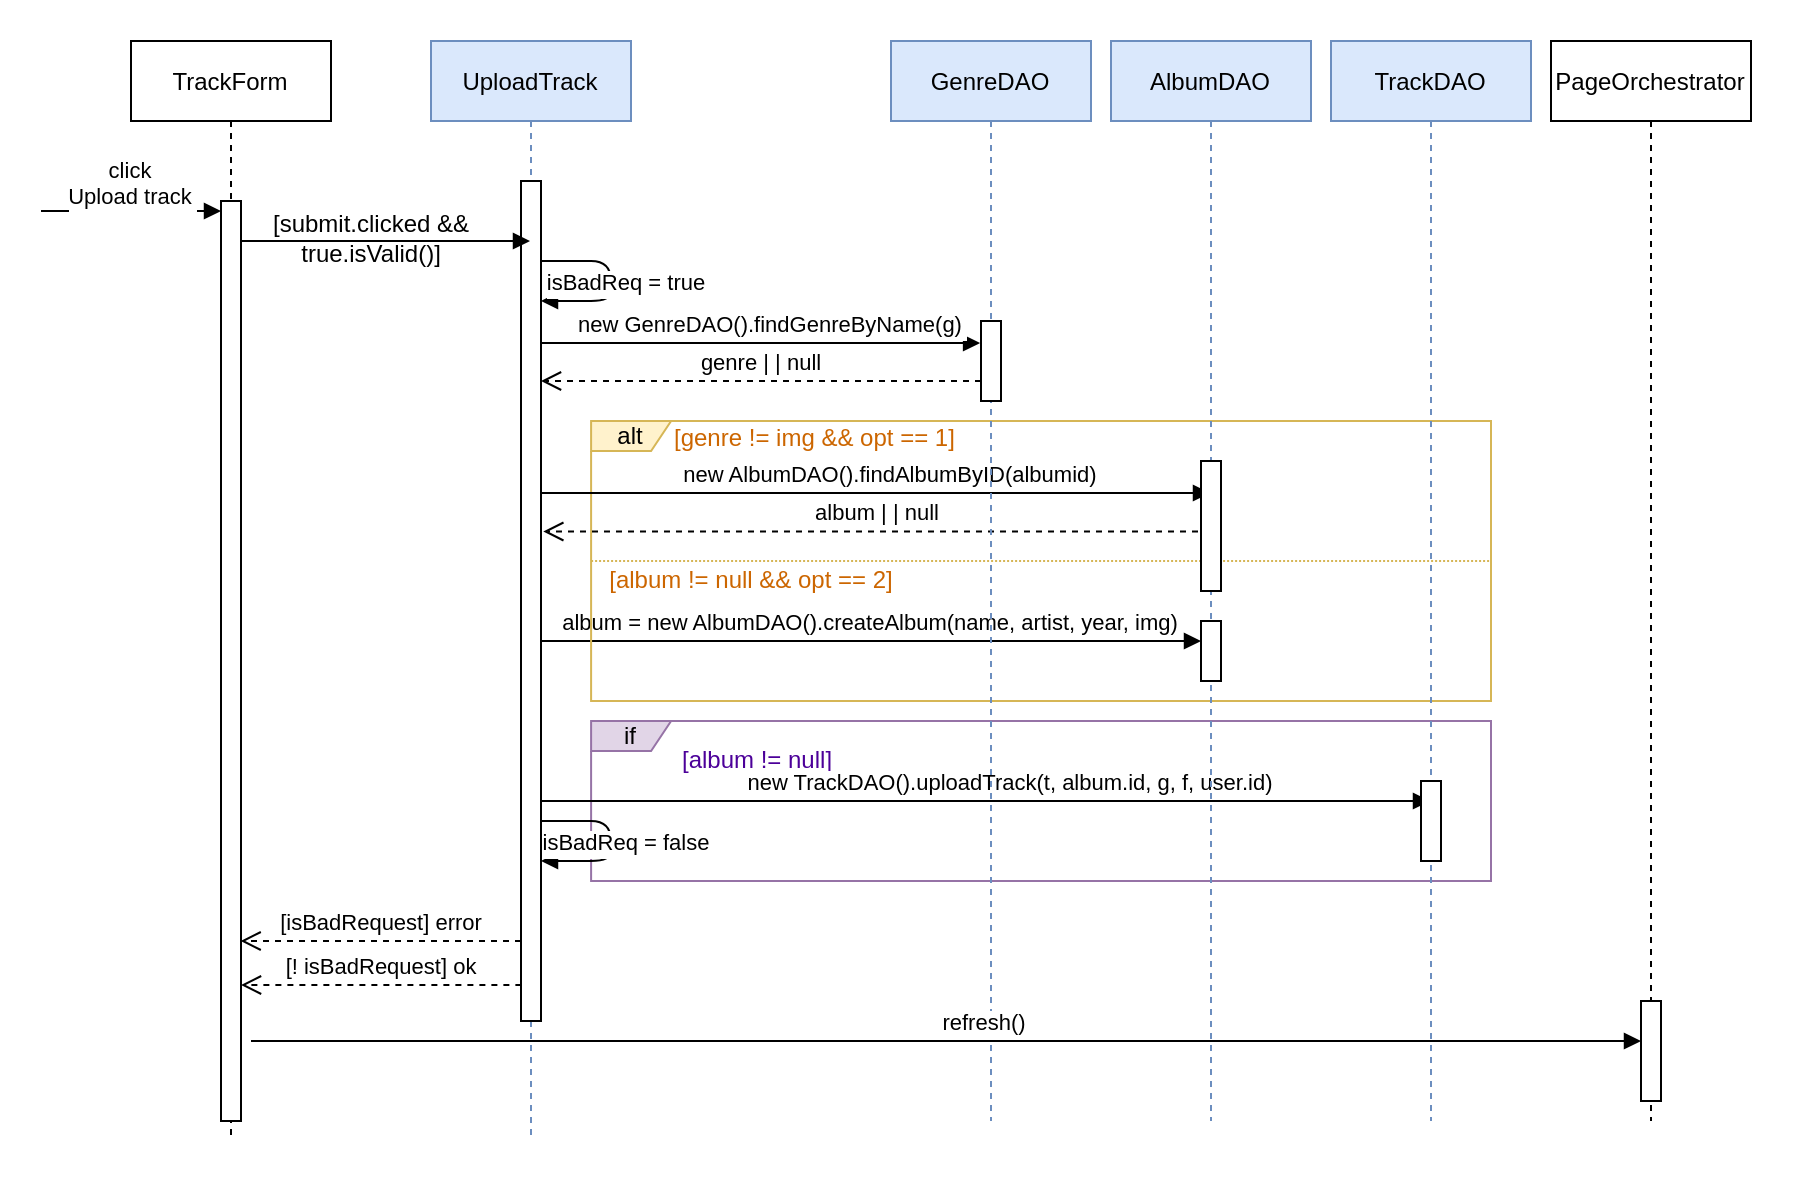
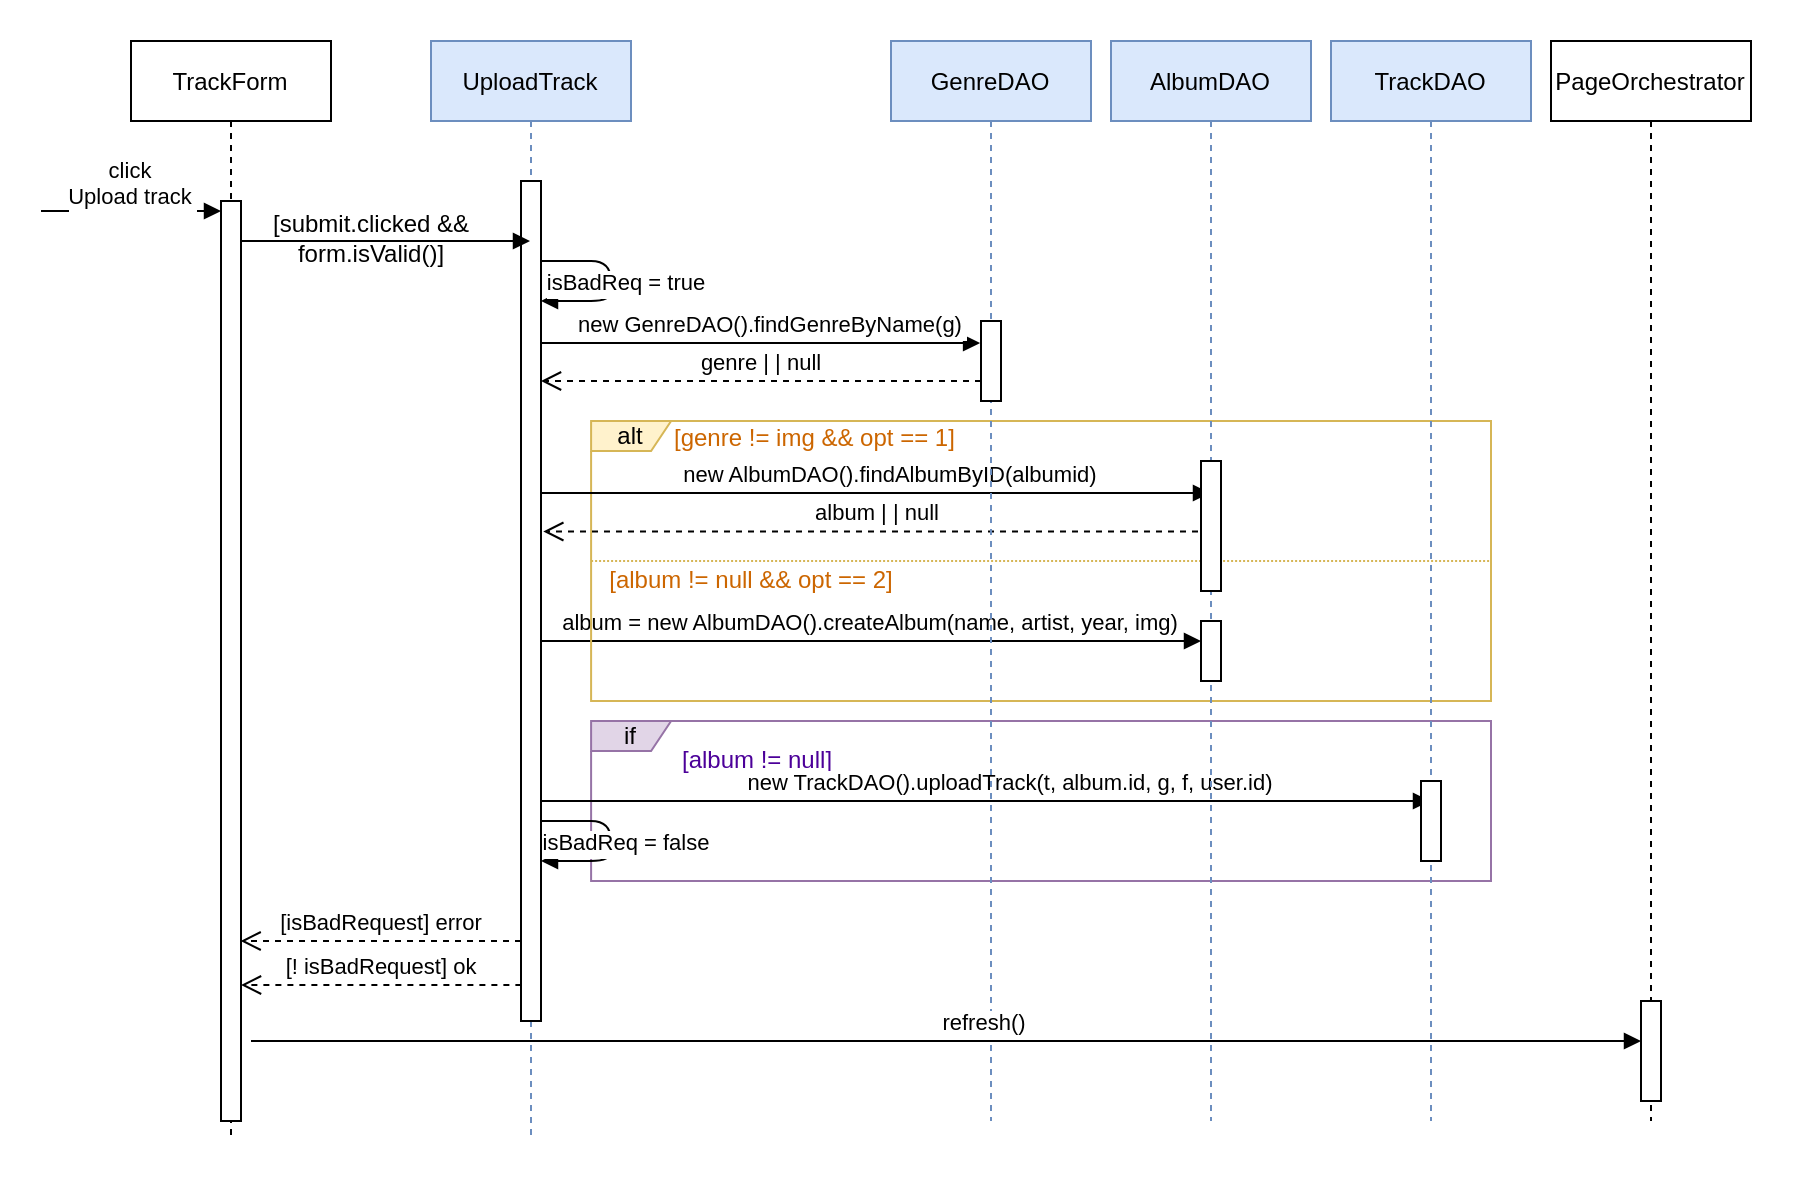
node "[submit.clicked && true.isValid()]": label "[submit.clicked && true.isValid()]" -> "[submit.clicked && form.isValid()]"
